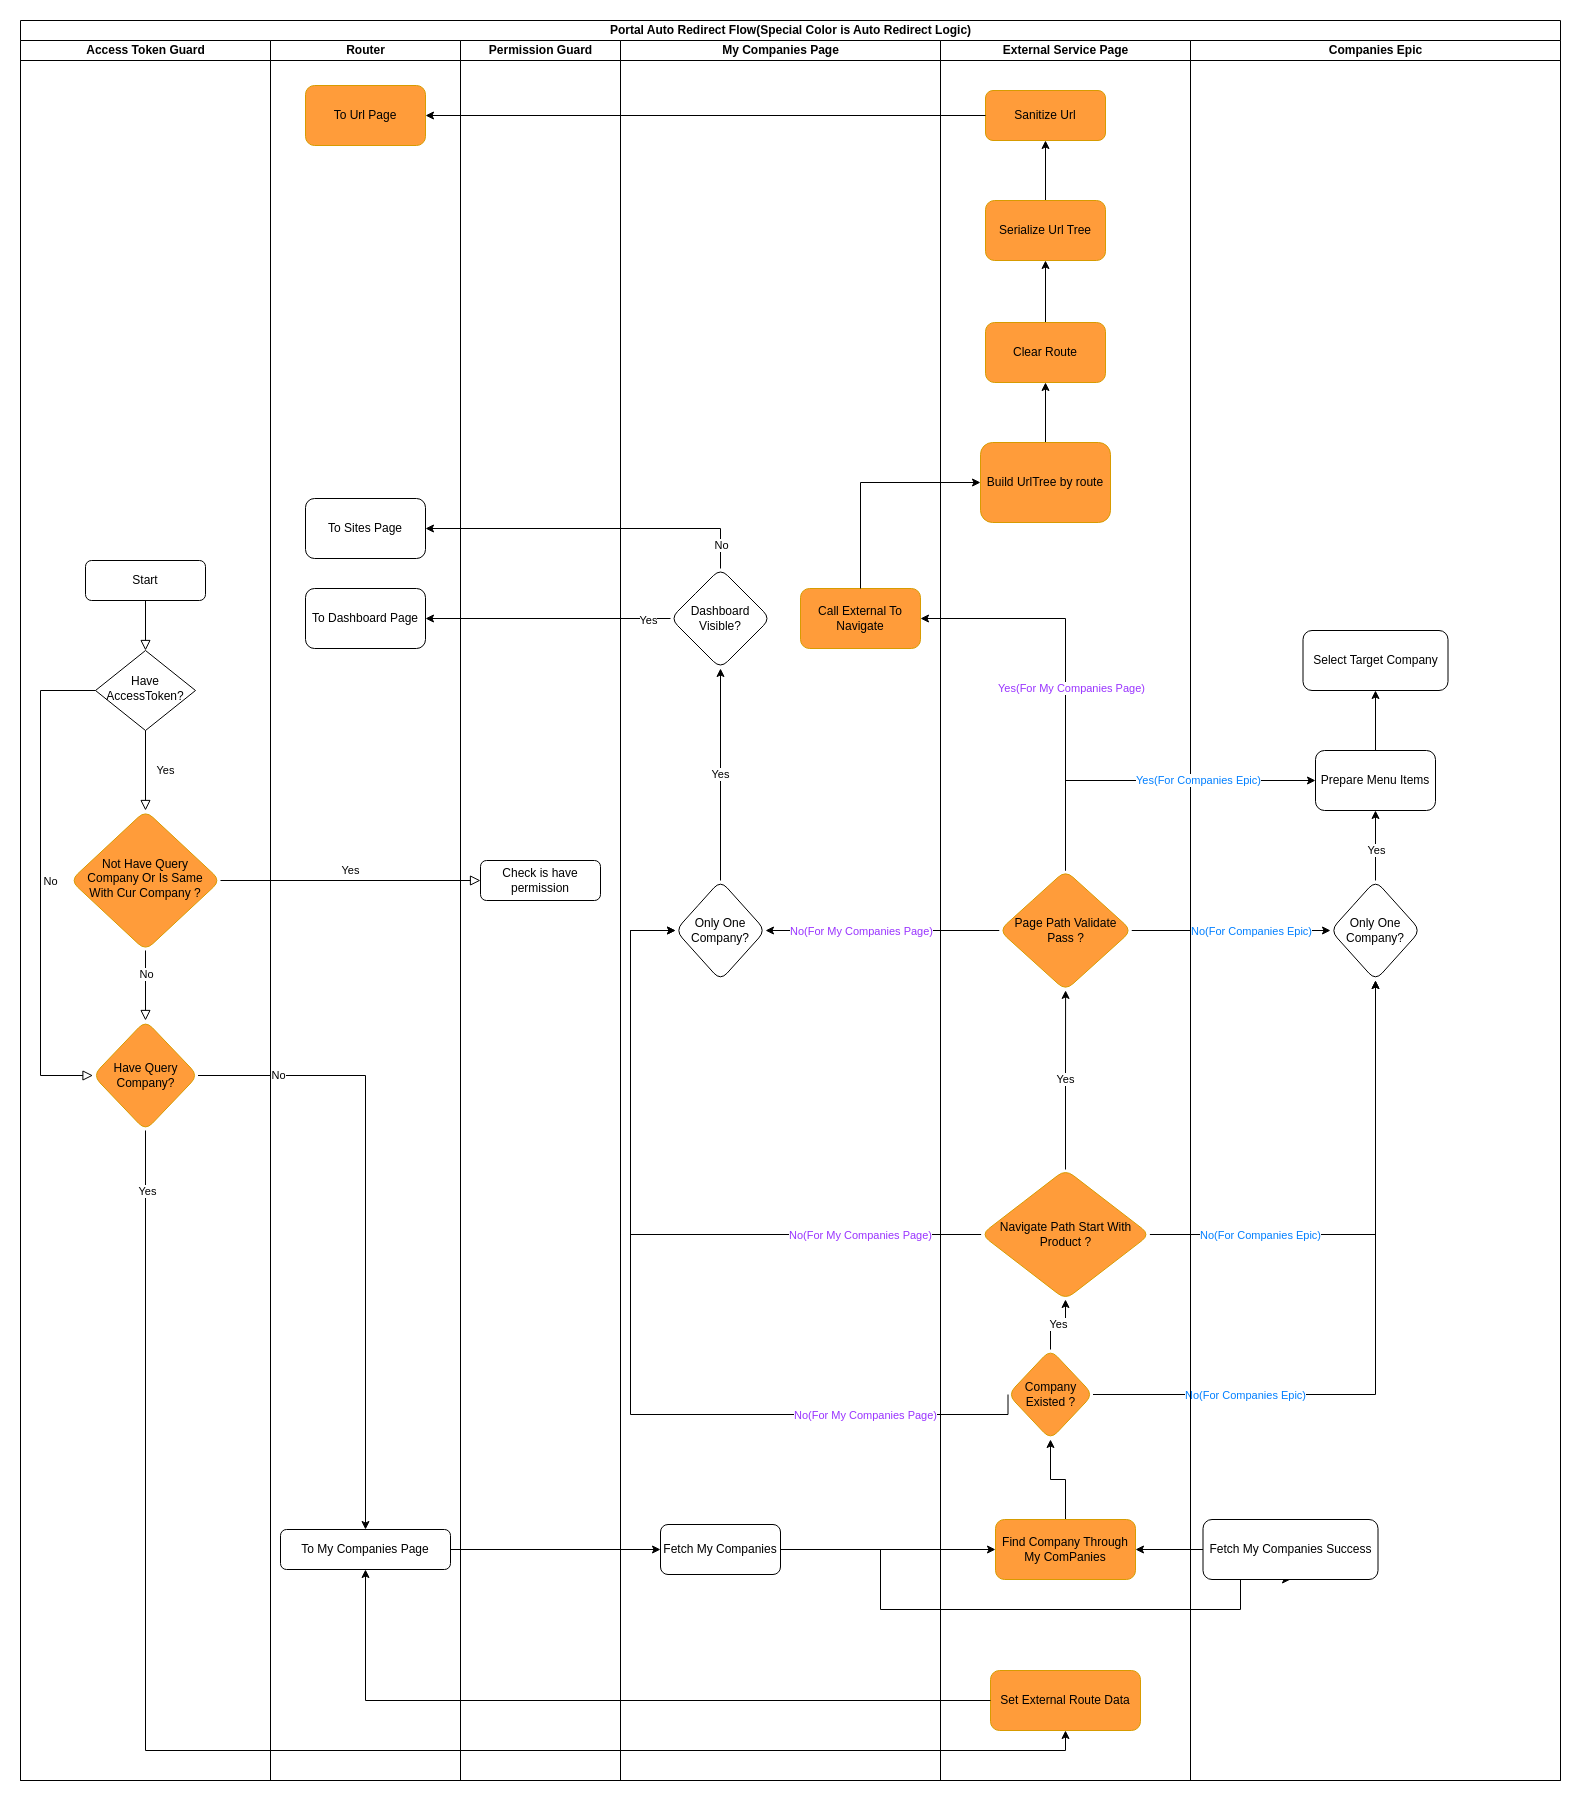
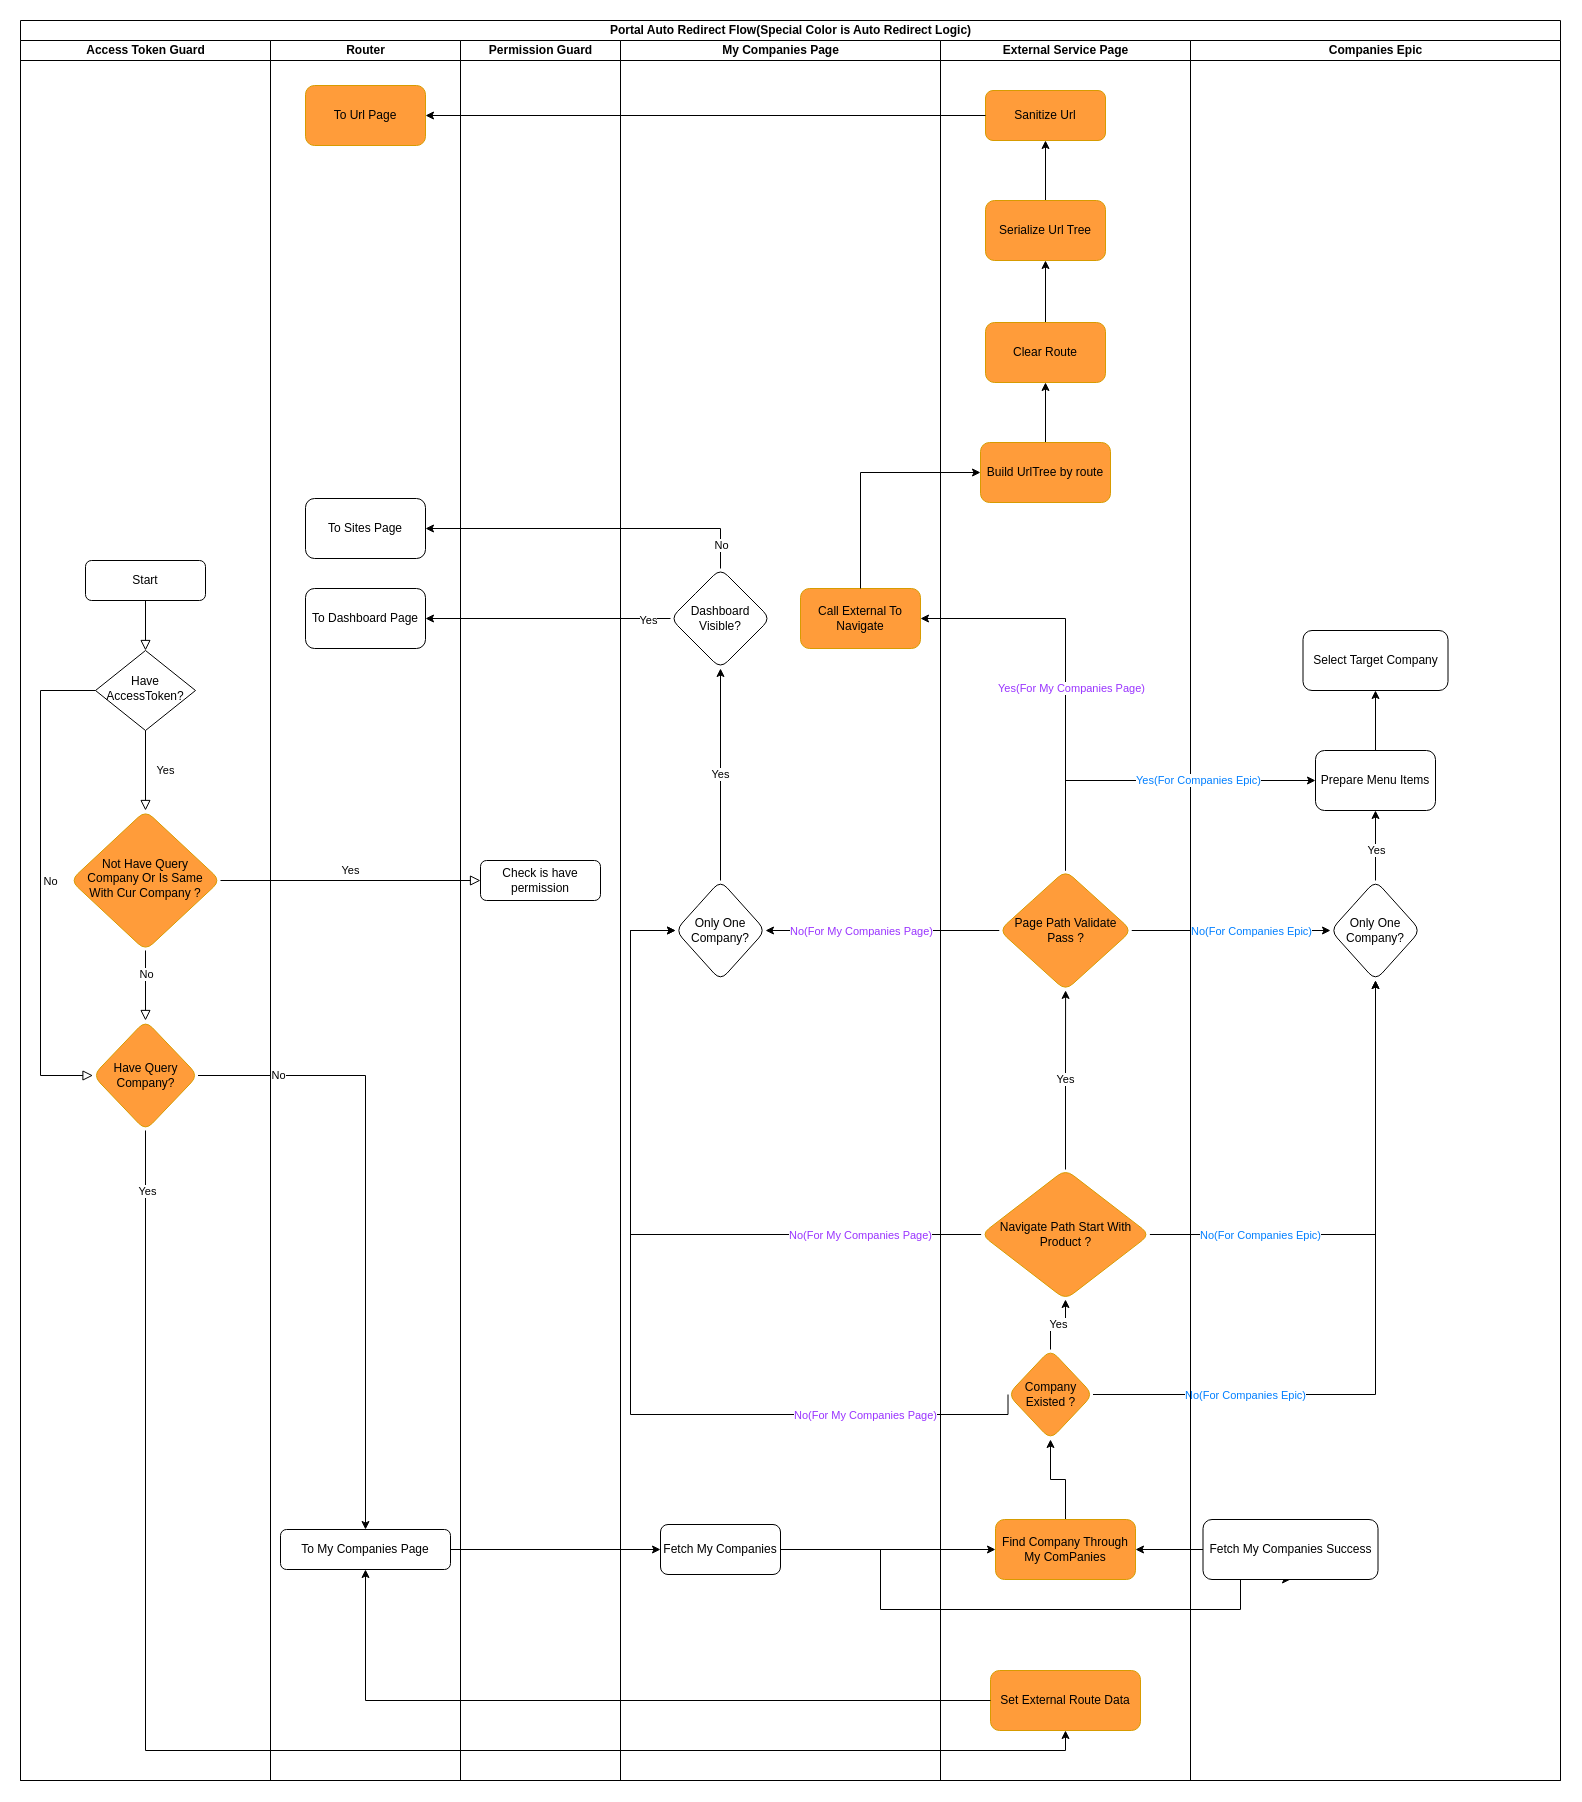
node "Build UrlTree by route": size 130x80 -> 130x60
